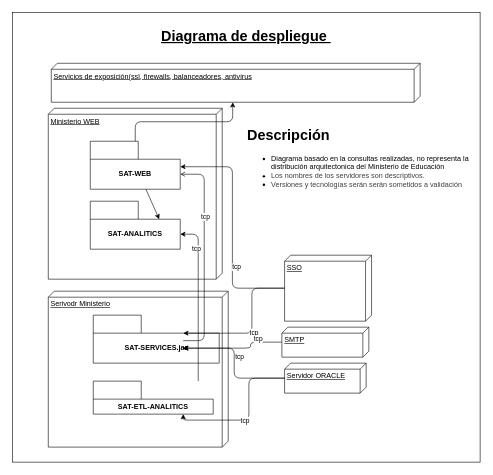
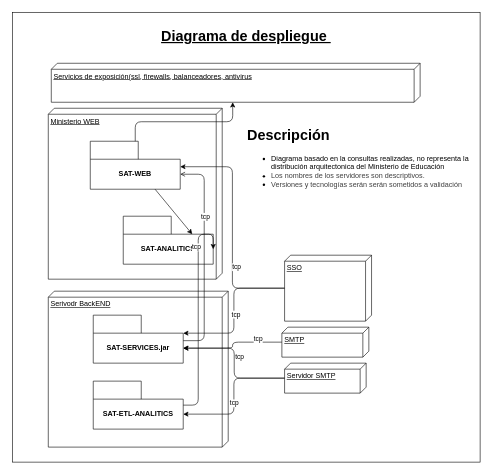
node "SAT-ANALITICS": moved (135, 225) -> (168, 240)
node "Serivodr Ministerio": label "Serivodr Ministerio" -> "Serivodr BackEND"
node "SAT-SERVICES.jar": size 126x48 -> 90x48
node "Servidor ORACLE": label "Servidor ORACLE" -> "Servidor SMTP"
node "SAT-ETL-ANALITICS": size 120x33 -> 90x48
